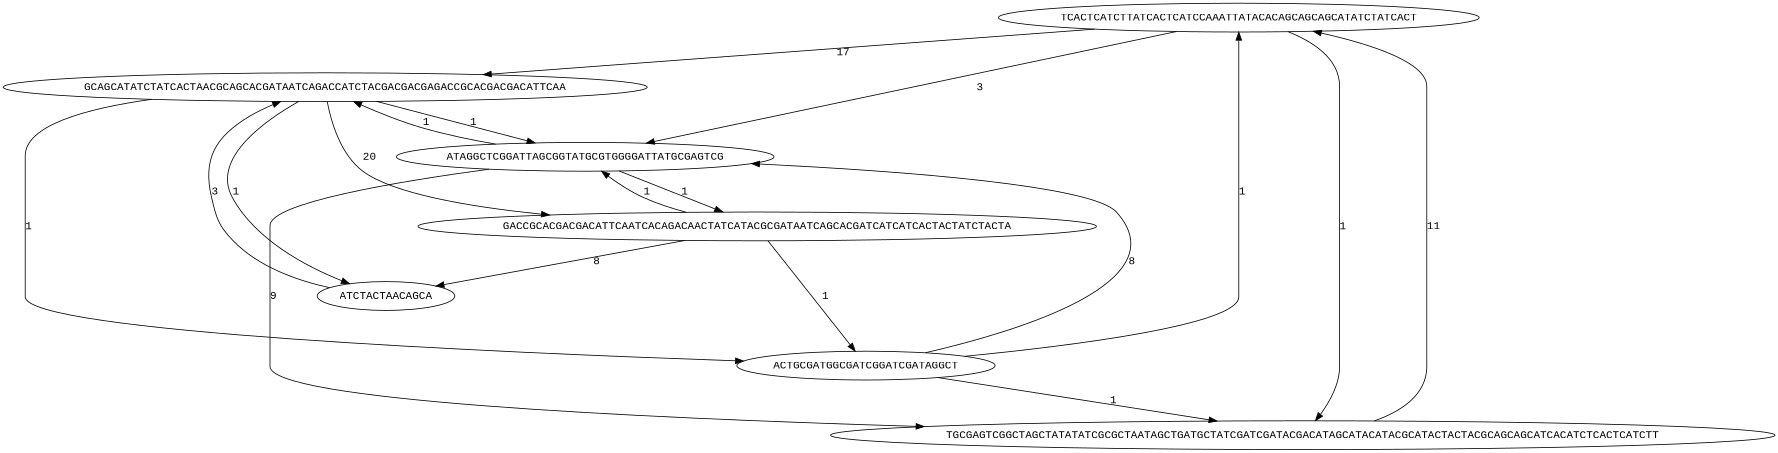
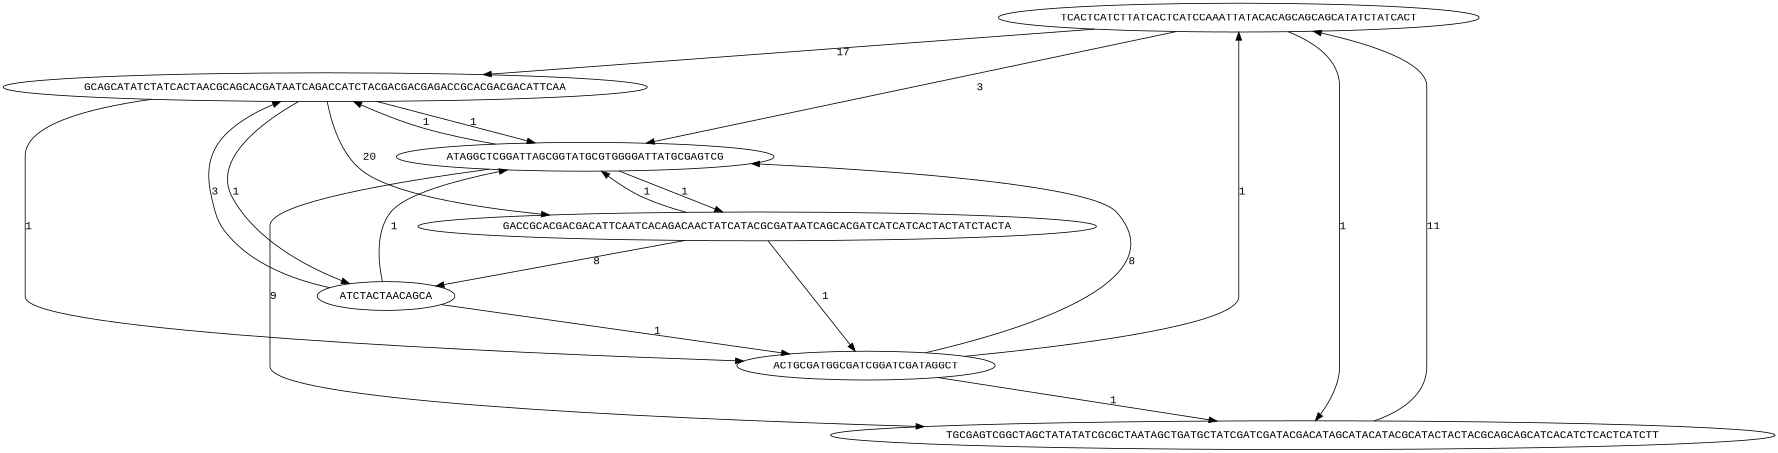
edge "ATCTACTAACAGCA" -> "ATAGGCTCGGATTAGCGGTATGCGTGGGGATTATGCGAGTCG": added, label "1"
edge "ATCTACTAACAGCA" -> "ACTGCGATGGCGATCGGATCGATAGGCT": added, label "1"
